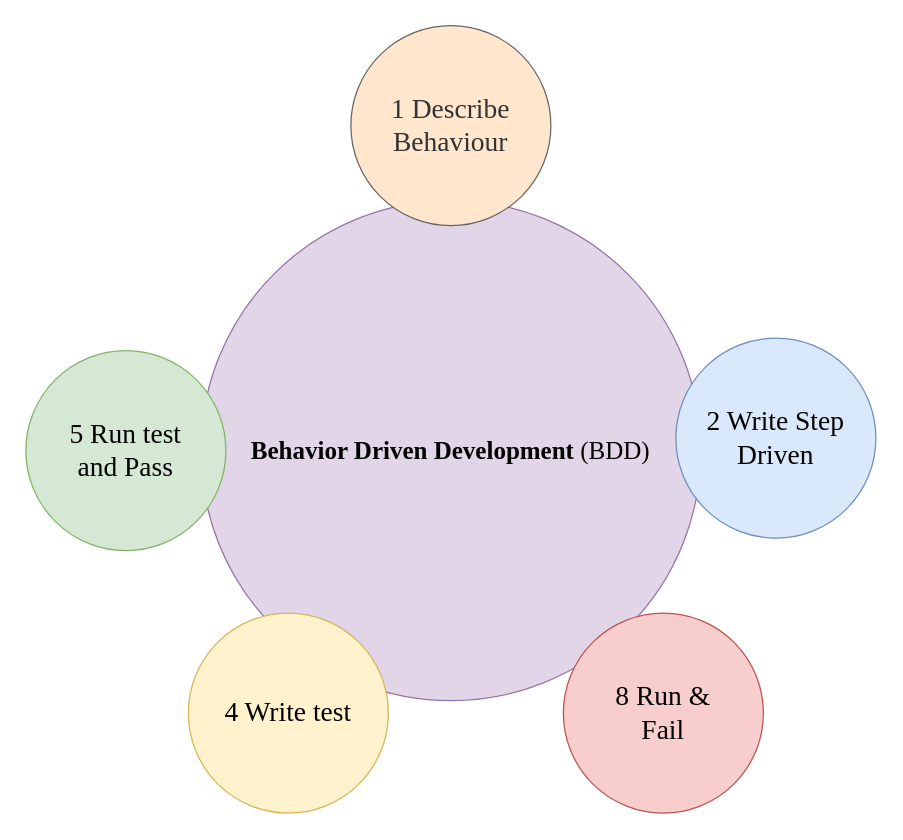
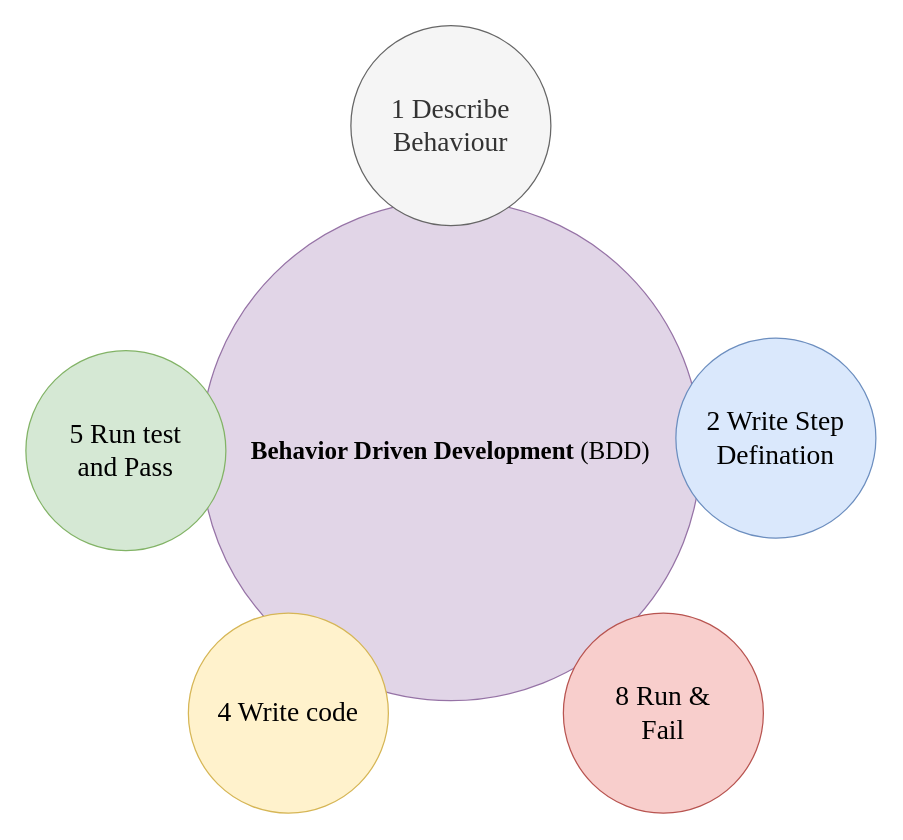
node "1 Describe Behaviour": fillcolor #ffe6cc -> #f5f5f5
node "2 Write Step Driven": label "2 Write Step Driven" -> "2 Write Step Defination"
node "4 Write test": label "4 Write test" -> "4 Write code"
